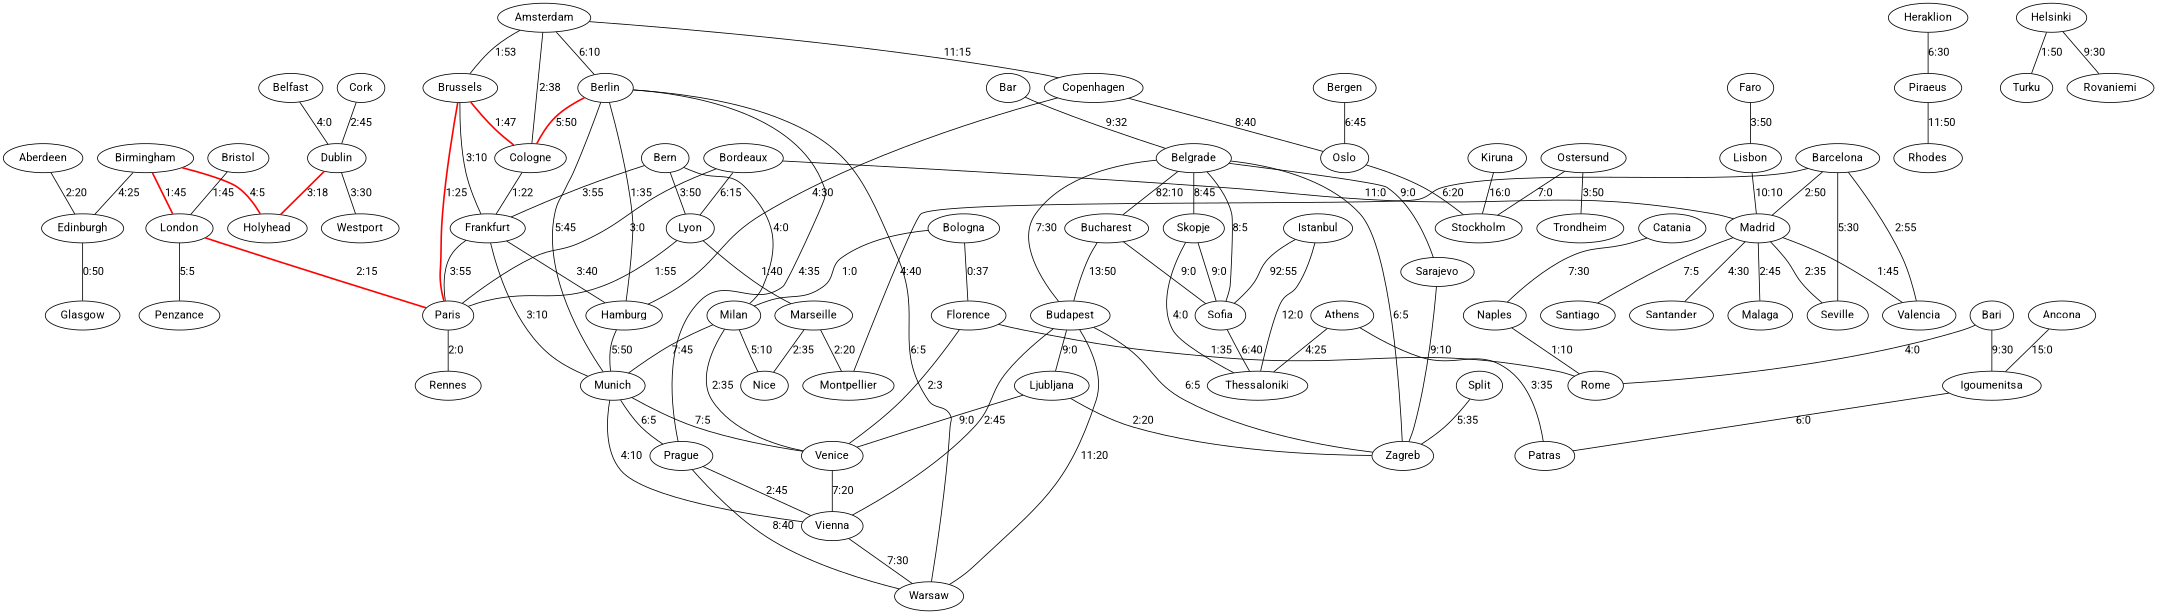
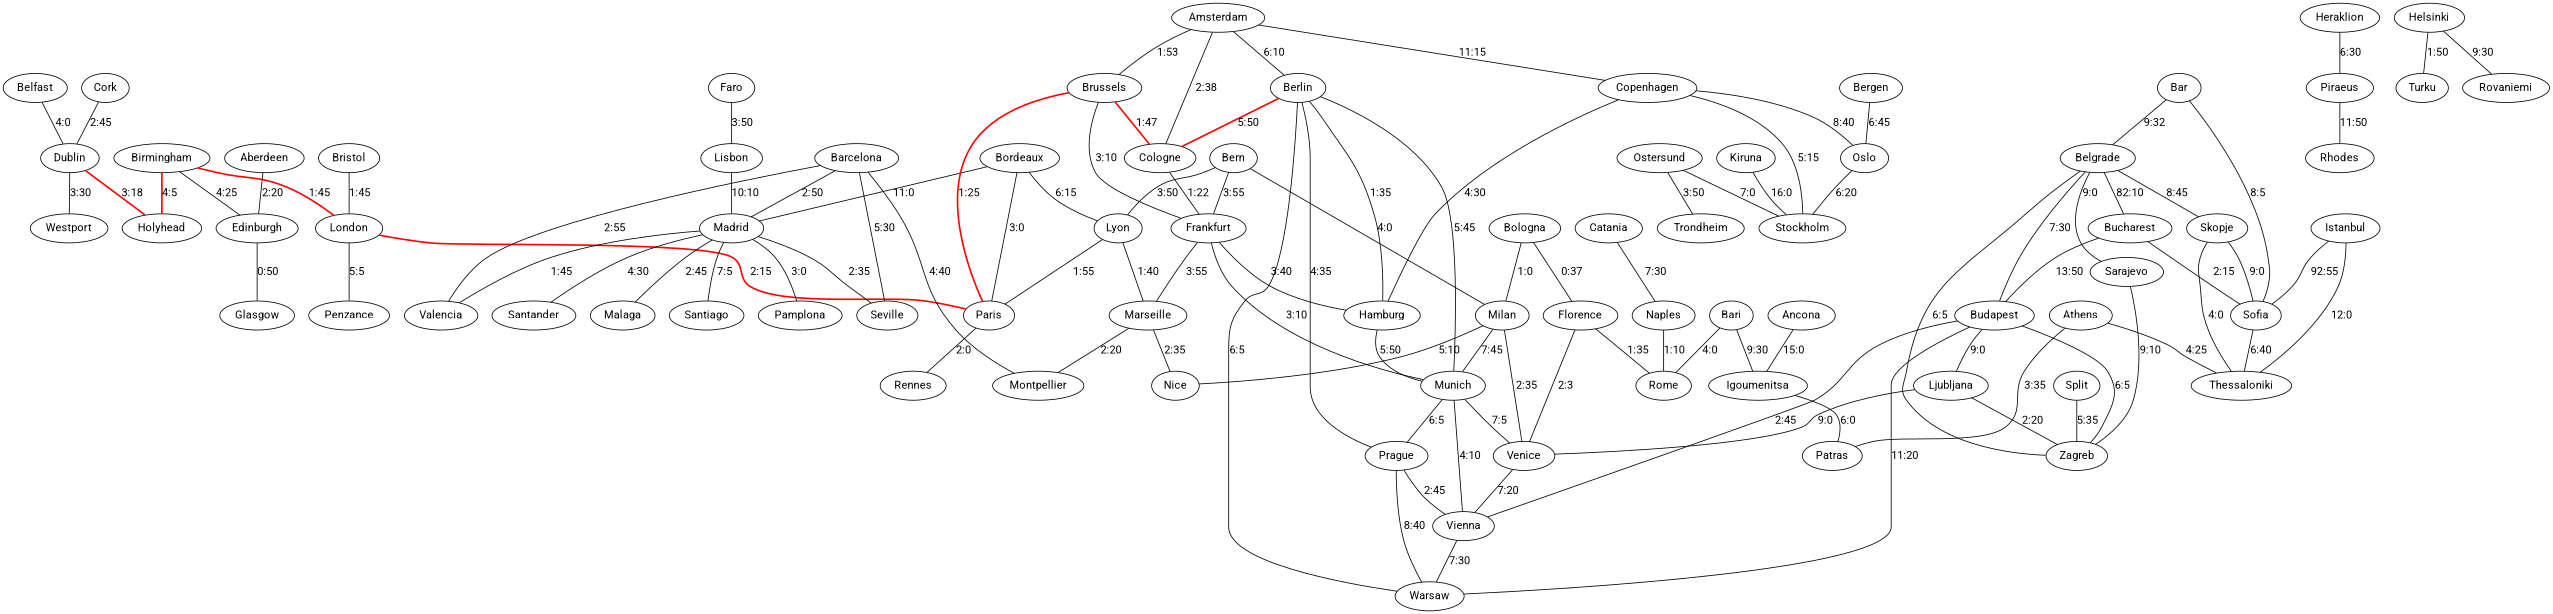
edge "Copenhagen" -- "Stockholm": added, label "5:15"
edge "Belgrade" -- "Sofia": now "Bar" -- "Sofia"
edge "Frankfurt" -- "Paris": now "Frankfurt" -- "Marseille"
edge "Bucharest" -- "Sofia": label "9:0" -> "2:15"
node "Pamplona": added
